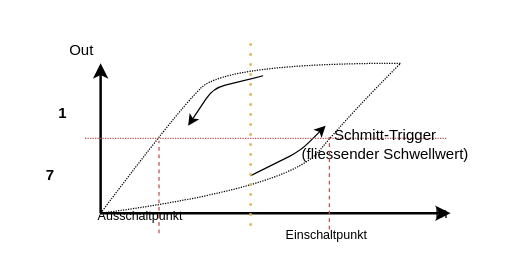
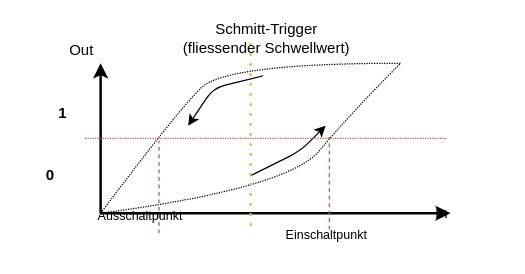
node "Schmitt-Trigger (fliessender Schwellwert)": moved (386, 144) -> (267, 38)
node "7": label "7" -> "0"
